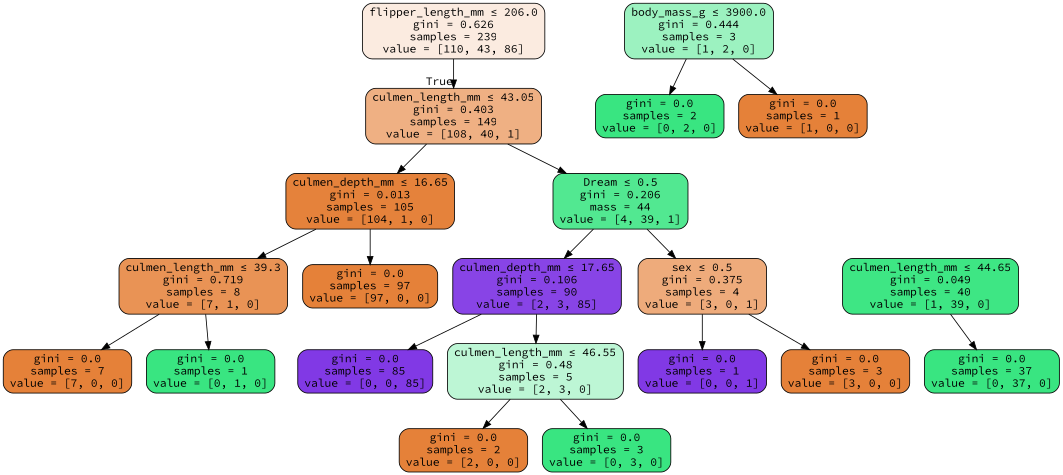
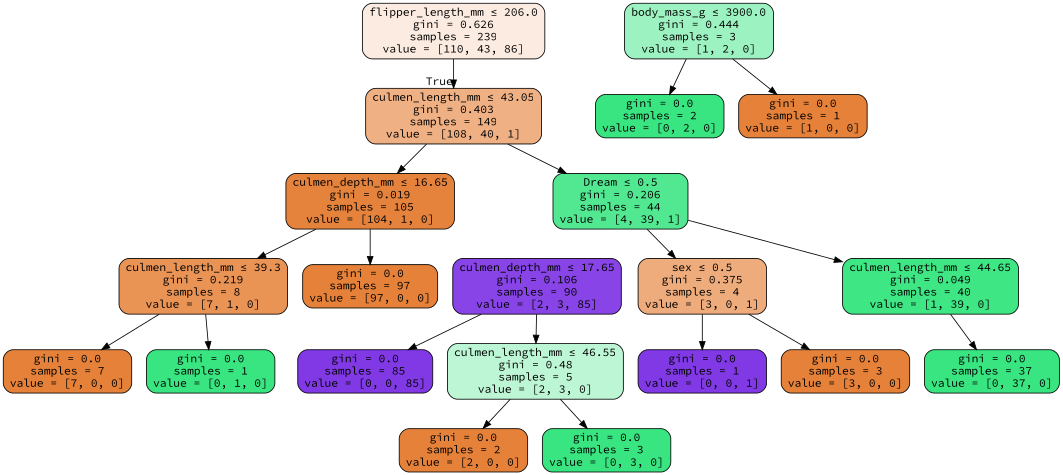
node "culmen_depth_mm ≤ 16.65": text "gini = 0.013" -> "gini = 0.019"
node "Dream ≤ 0.5": text "mass = 44" -> "samples = 44"
edge "Dream ≤ 0.5" -> "culmen_depth_mm ≤ 17.65": now "Dream ≤ 0.5" -> "culmen_length_mm ≤ 44.65"
node "culmen_length_mm ≤ 39.3": text "gini = 0.719" -> "gini = 0.219"
